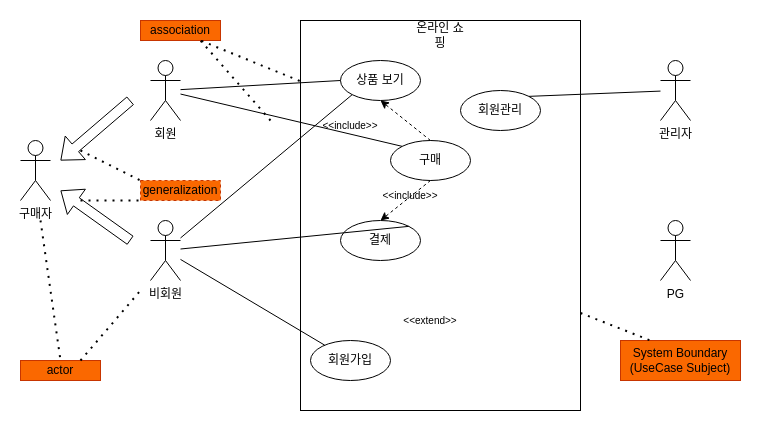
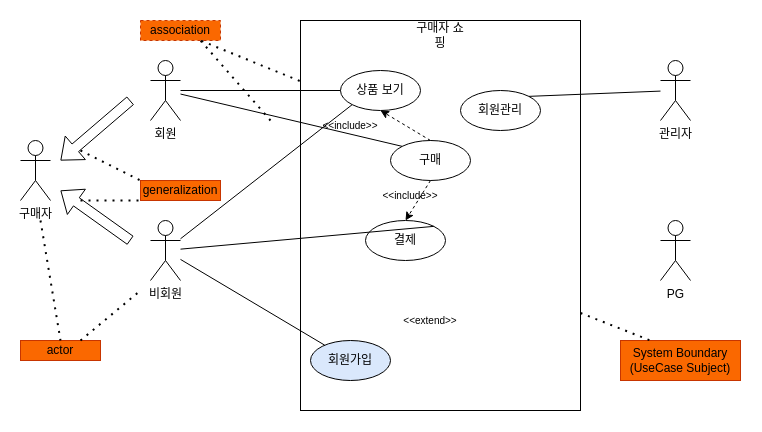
node "association": style solid -> dashed
node "온라인 쇼핑": label "온라인 쇼핑" -> "구매자 쇼핑"
node "상품 보기": moved (381, 81) -> (381, 91)
node "generalization": style dashed -> solid
node "결제": moved (381, 241) -> (406, 241)
node "회원가입": fillcolor #ffffff -> #dae8fc
node "actor": moved (61, 371) -> (61, 351)
